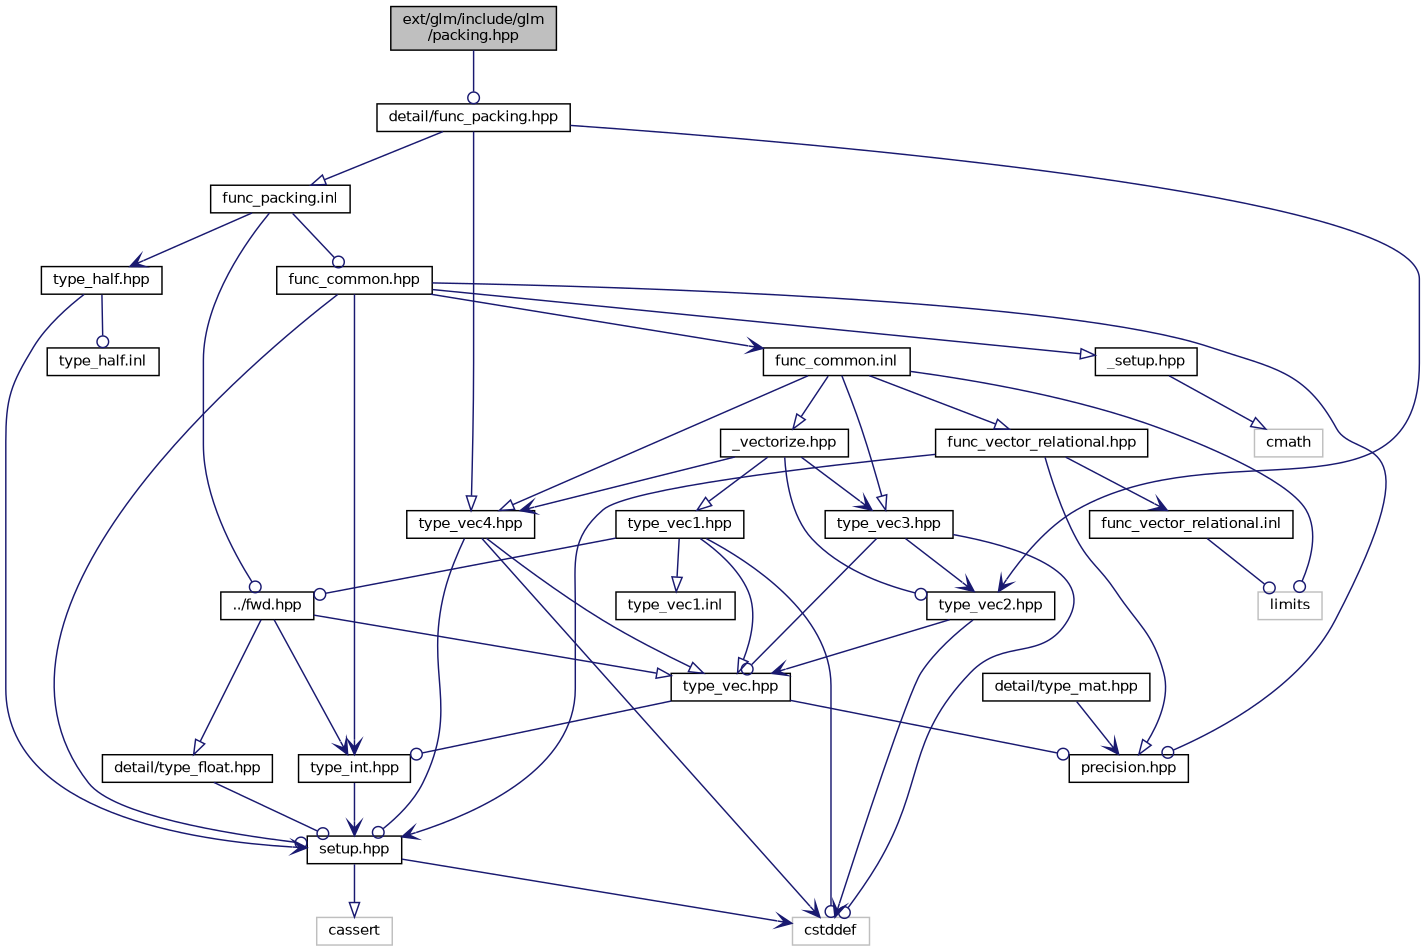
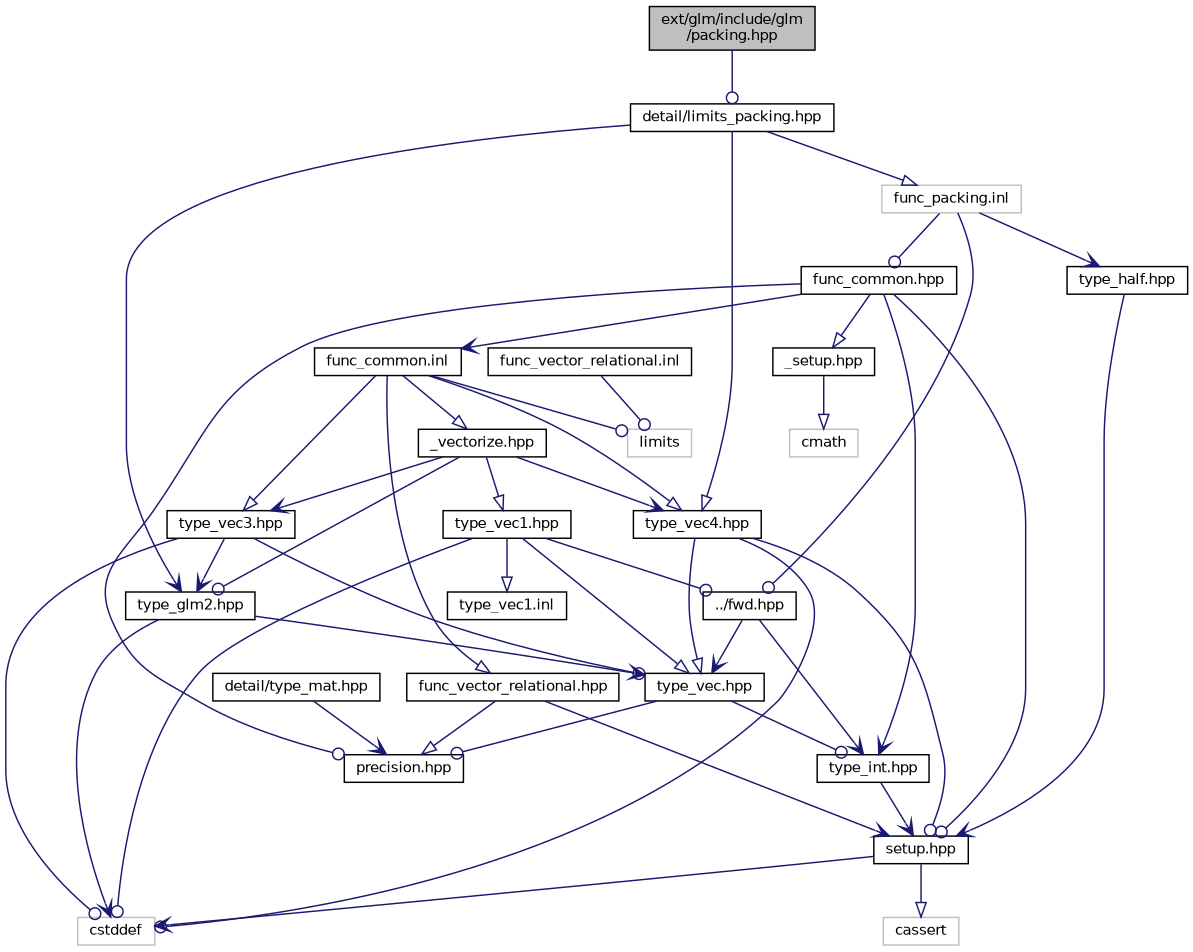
node "detail/func_packing.hpp": label "detail/func_packing.hpp" -> "detail/limits_packing.hpp"
node "func_packing.inl": color black -> grey75
node "type_half.inl": removed
edge "func_vector_relational.hpp" -> "func_vector_relational.inl": removed
node "type_vec2.hpp": label "type_vec2.hpp" -> "type_glm2.hpp"
edge "../fwd.hpp" -> "type_vec.hpp": arrowhead onormal -> vee
edge "type_vec4.hpp" -> "cstddef": arrowhead vee -> odot
node "detail/type_float.hpp": removed
